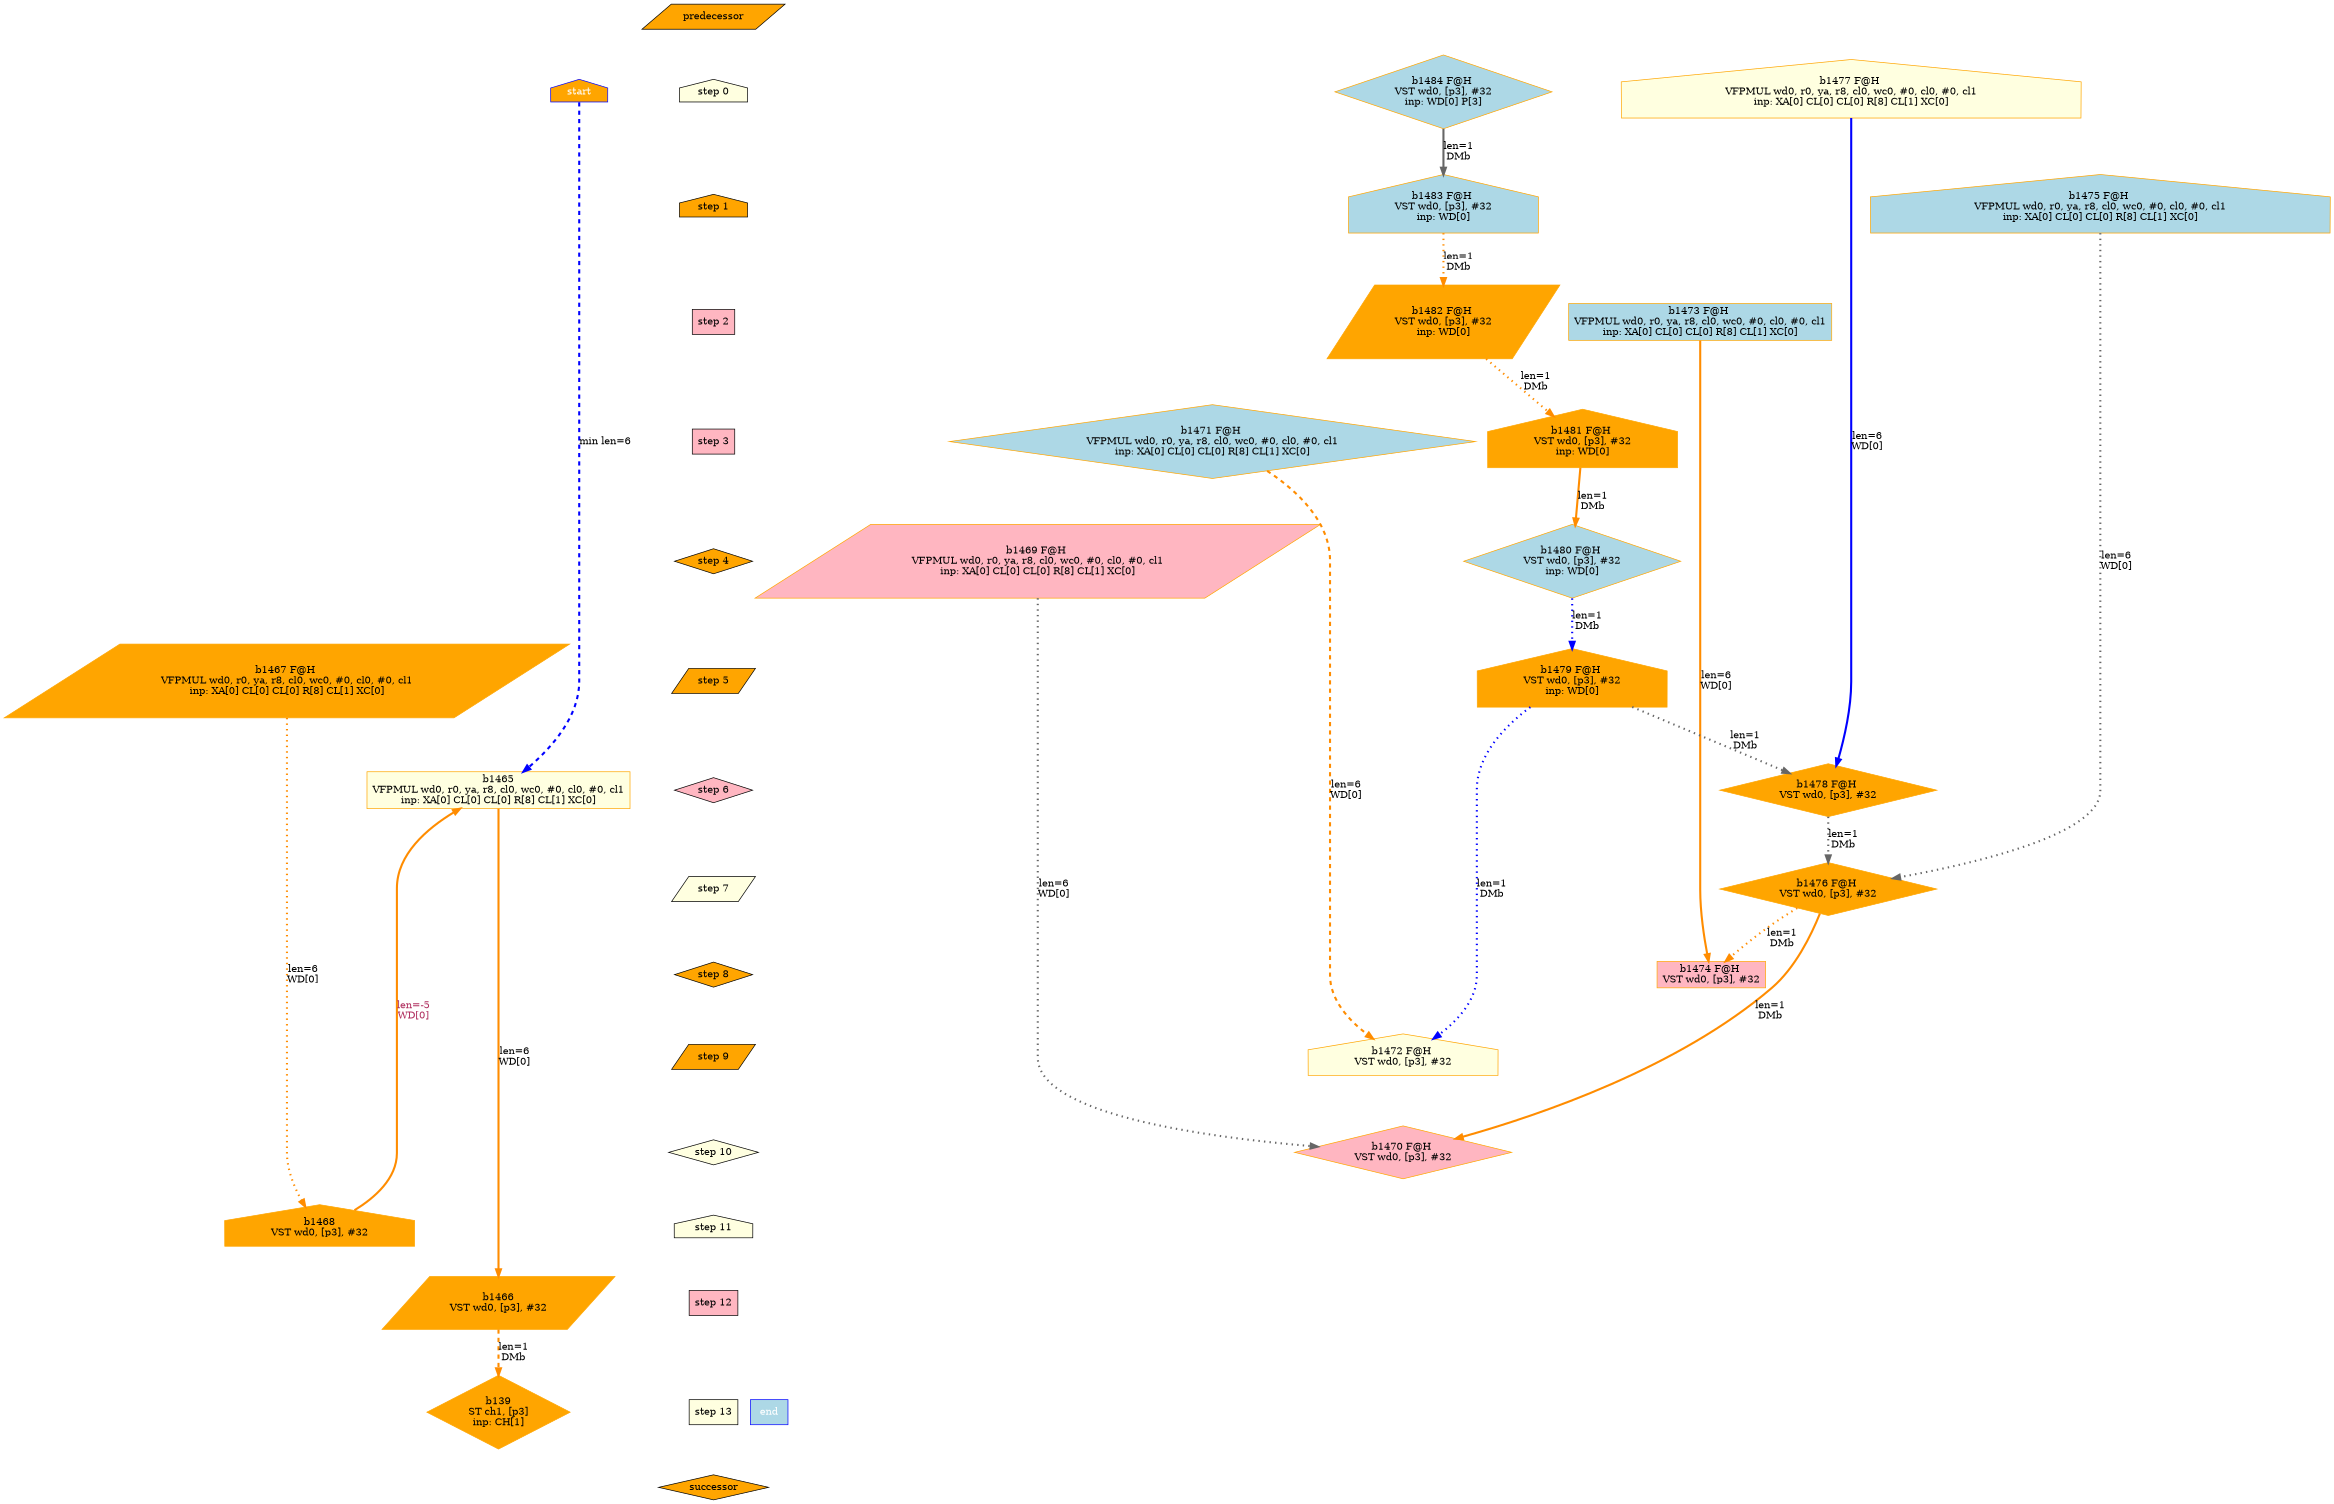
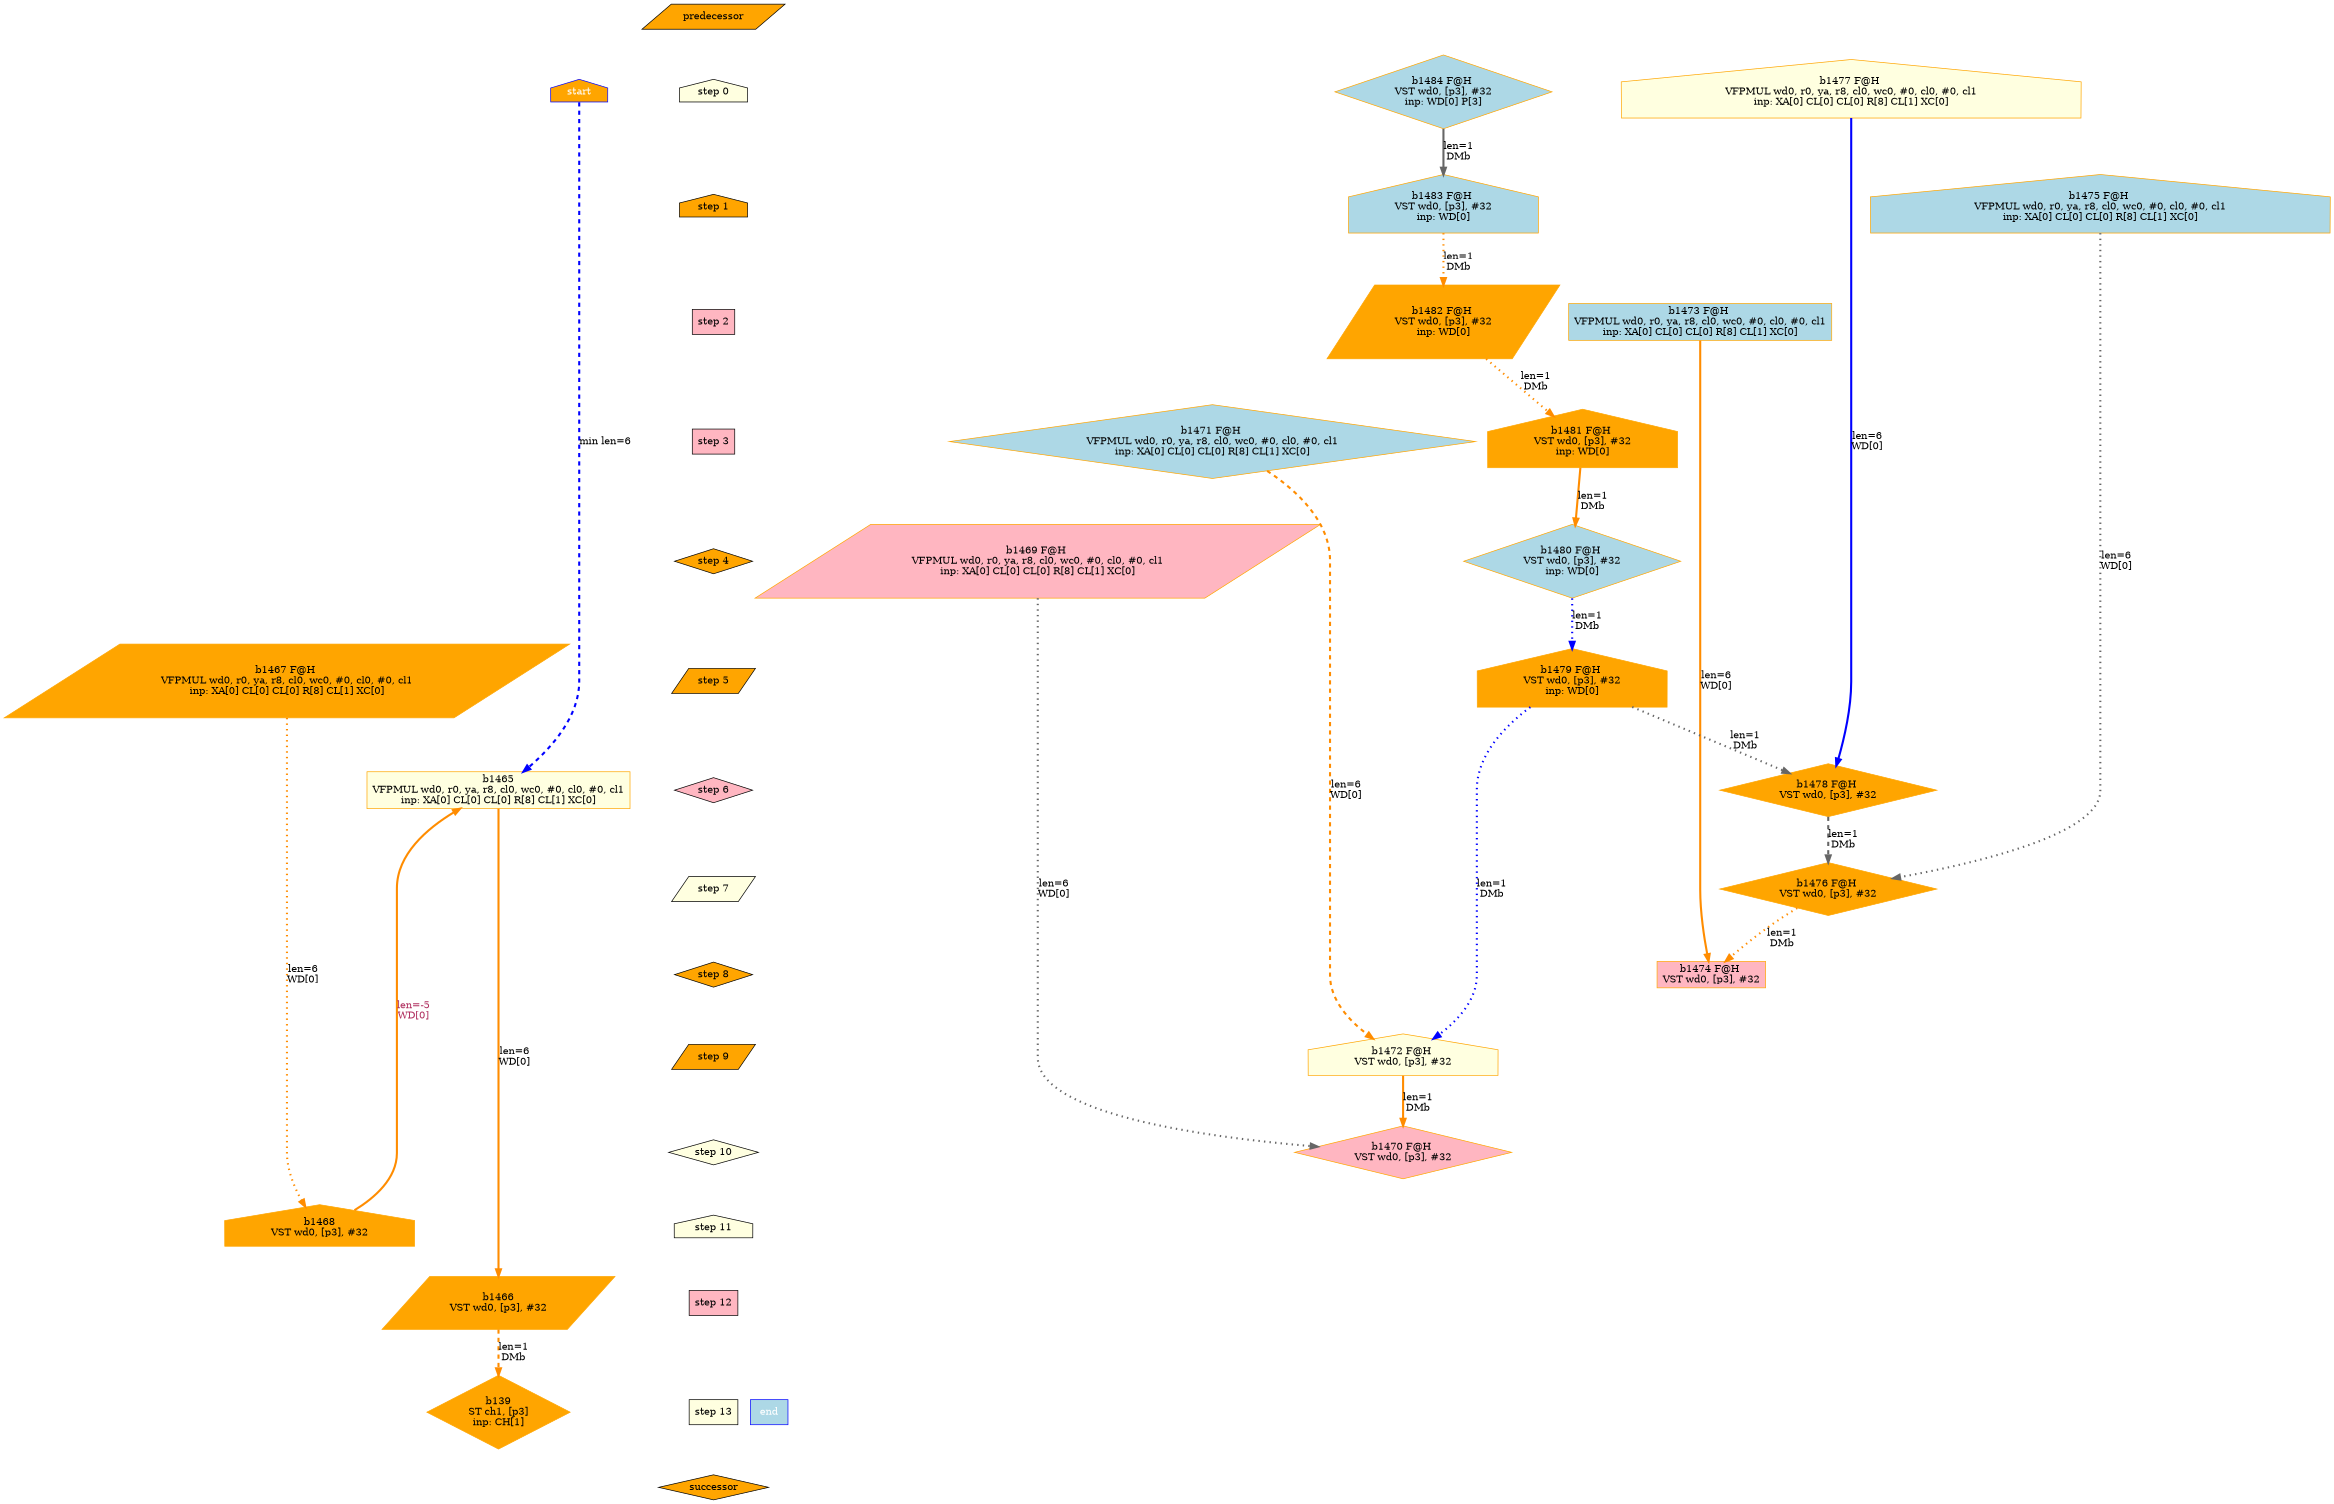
edge "b1478 F@H VST wd0, [p3], #32" -> "b1476 F@H VST wd0, [p3], #32": style dotted -> dashed
edge "b1476 F@H VST wd0, [p3], #32" -> "b1470 F@H VST wd0, [p3], #32": now "b1472 F@H VST wd0, [p3], #32" -> "b1470 F@H VST wd0, [p3], #32"
